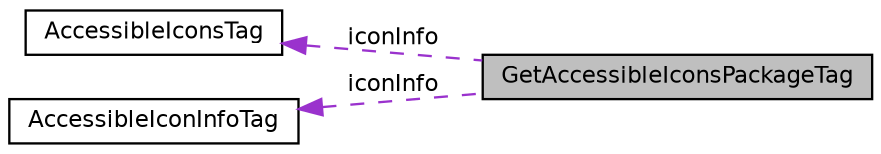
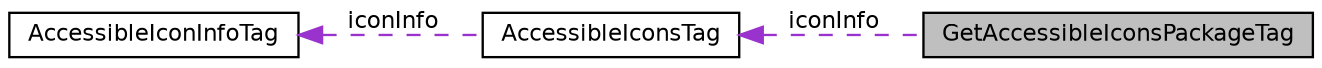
edge "GetAccessibleIconsPackageTag" -> "AccessibleIconInfoTag": now "AccessibleIconsTag" -> "AccessibleIconInfoTag"
